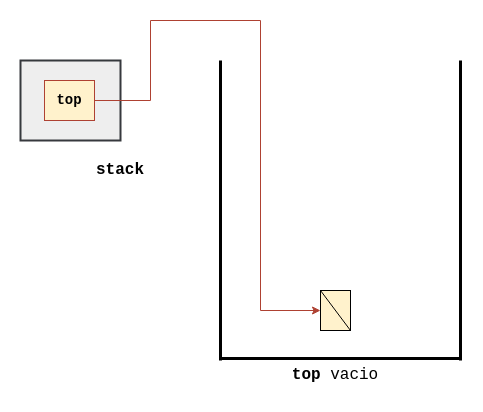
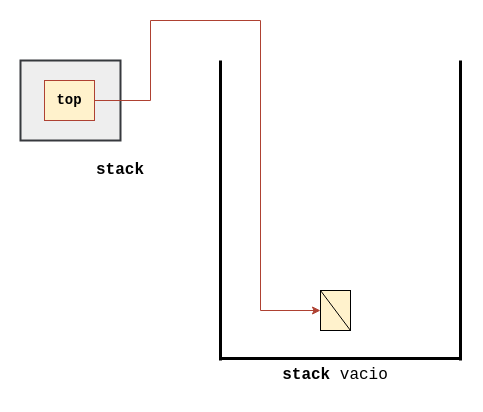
node "top vacio": label "top vacio" -> "stack vacio"
